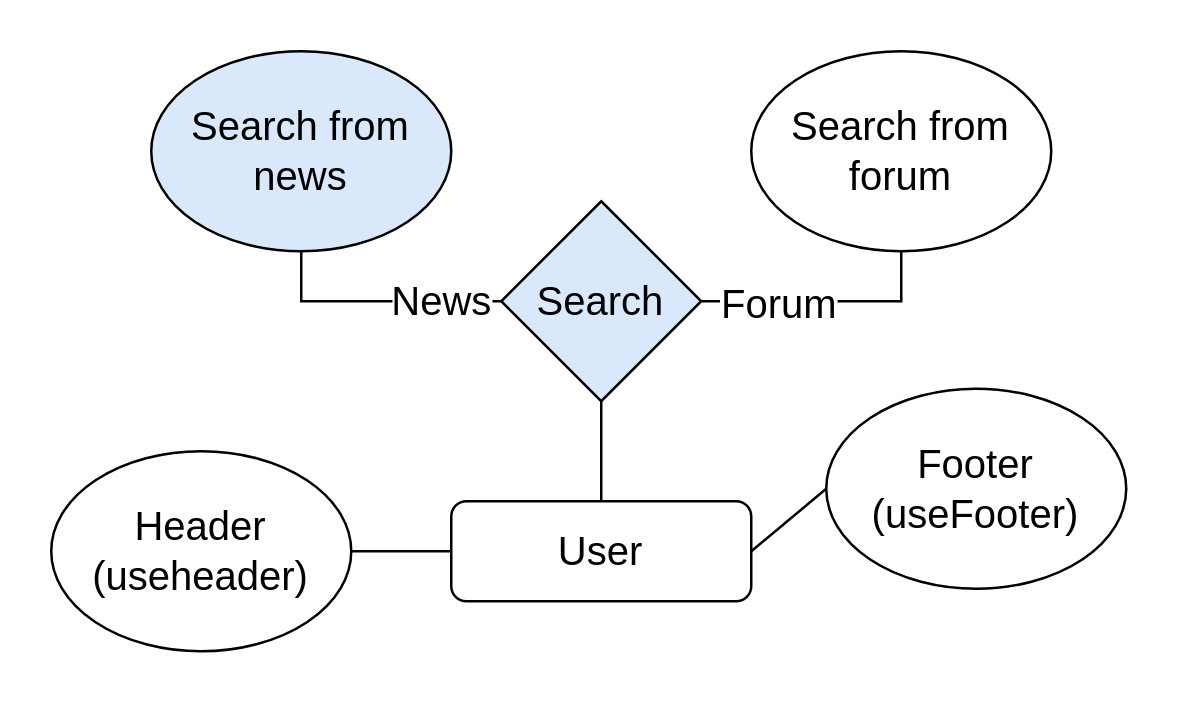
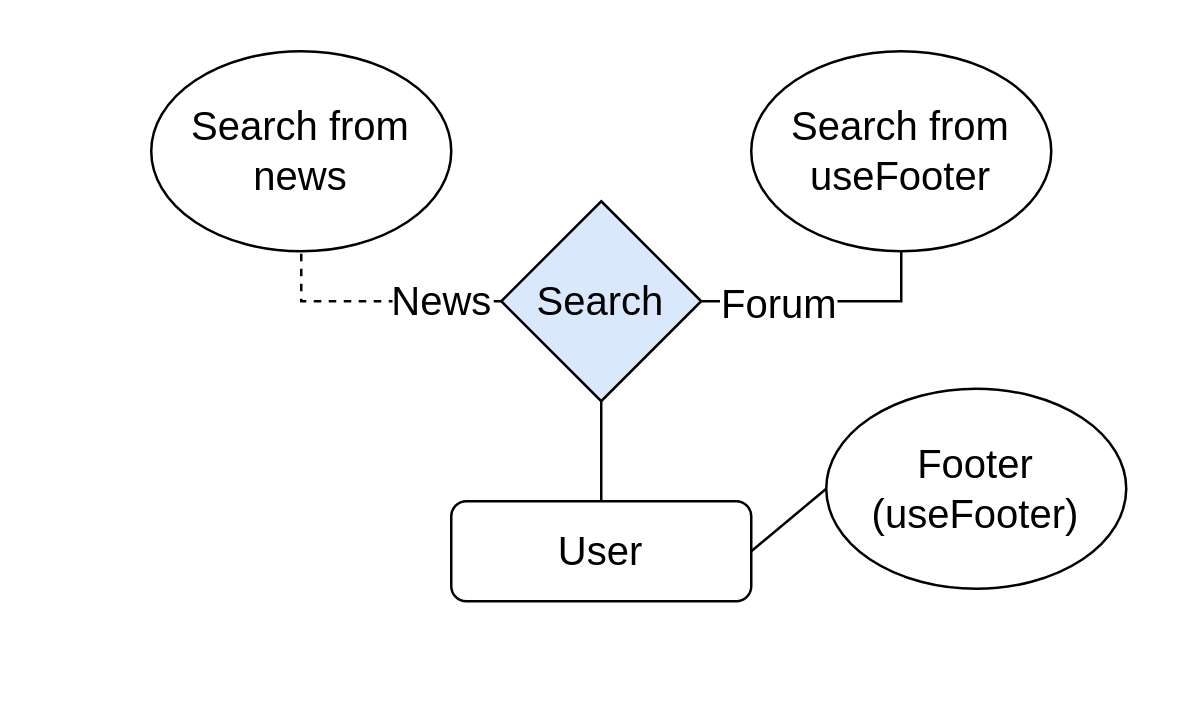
node "Search from news": fillcolor #dae8fc -> #ffffff
node "Search from forum": label "Search from forum" -> "Search from useFooter"
edge "Search from news" -- "Search": style solid -> dashed
node "Header (useheader)": removed
edge "Header (useheader)" -- "User": removed
